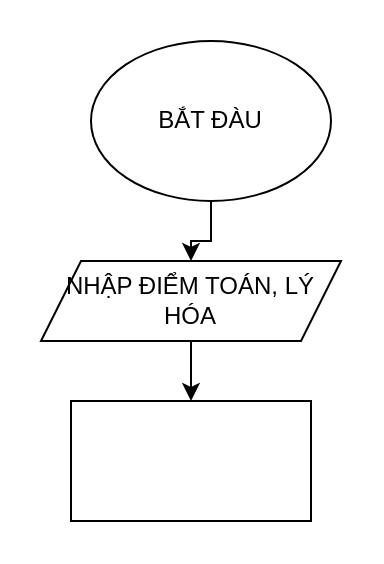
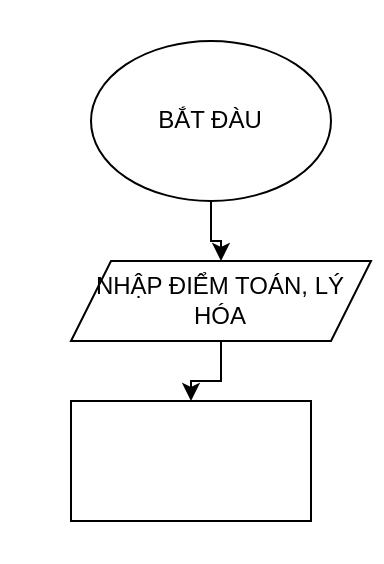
node "NHẬP ĐIỂM TOÁN, LÝ HÓA": moved (191, 301) -> (221, 301)
